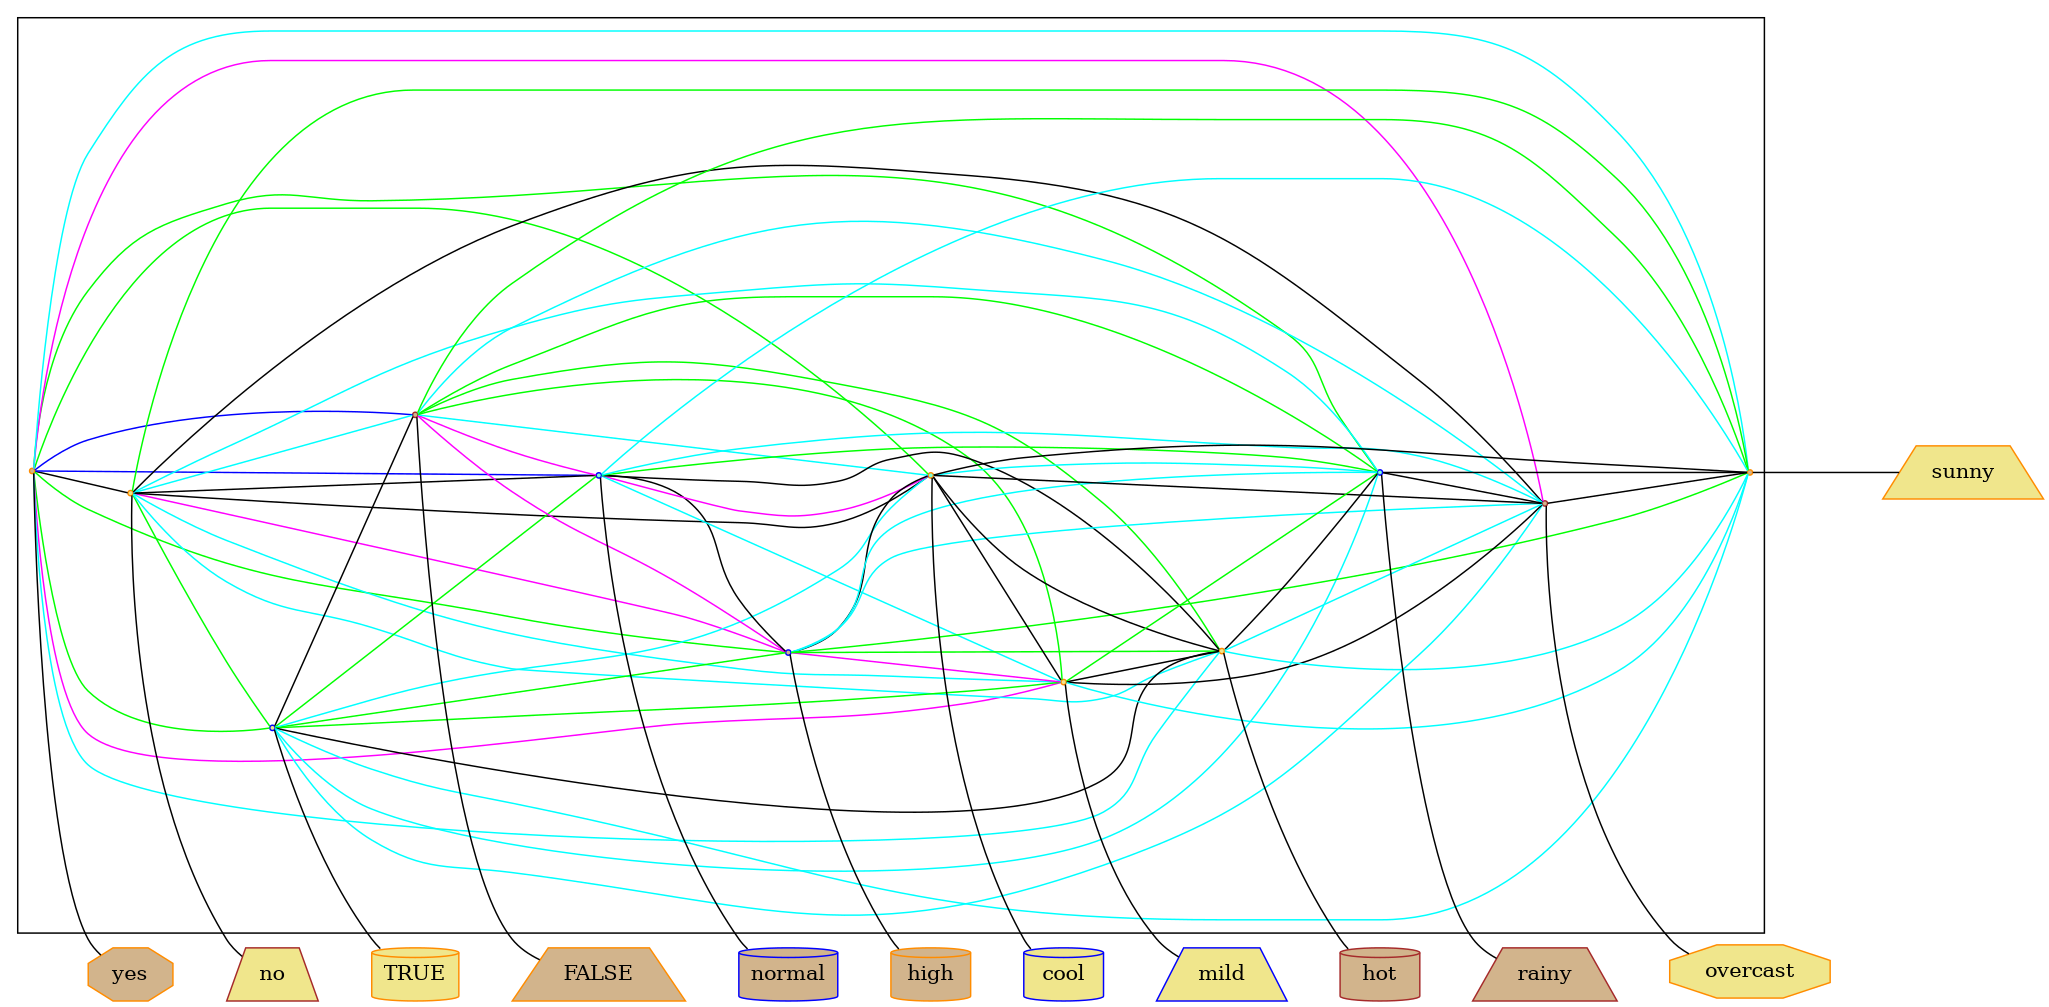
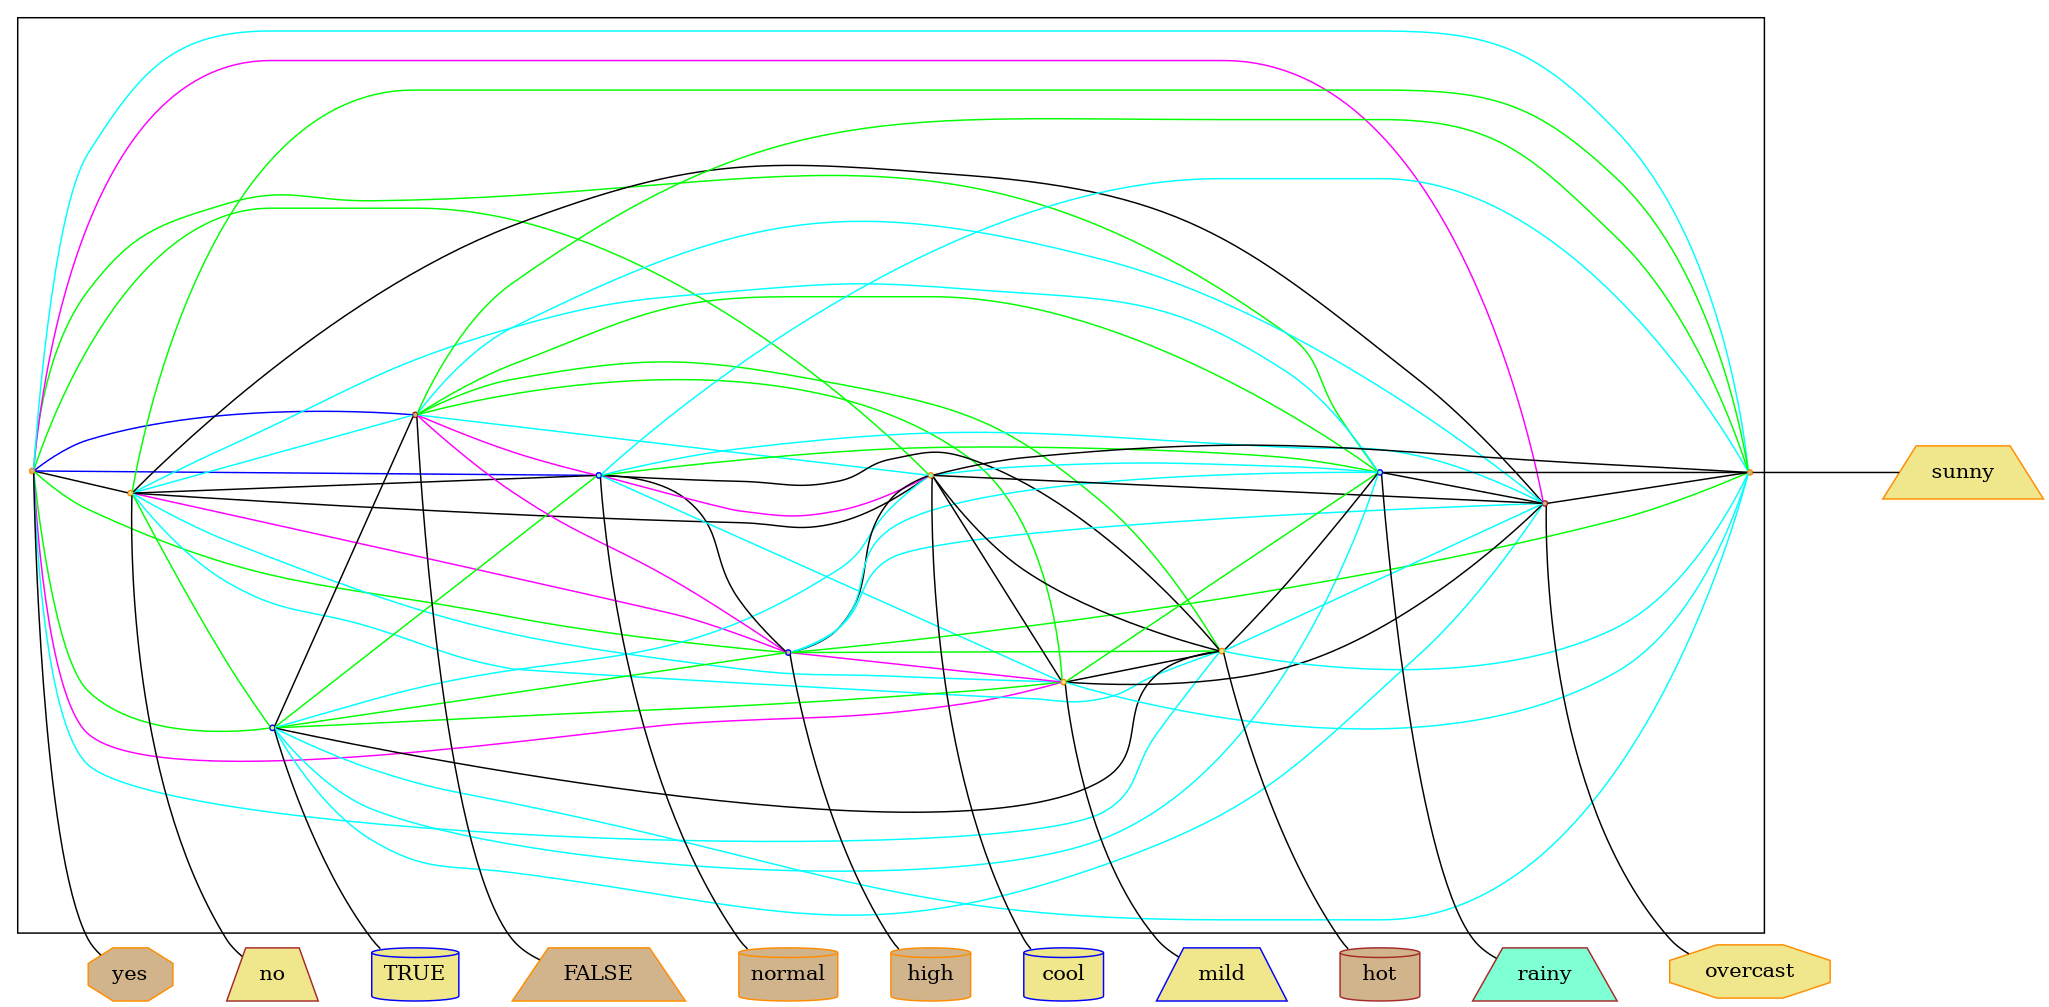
node "TRUE": color darkorange -> blue
node "normal": color blue -> darkorange
node "rainy": fillcolor tan -> aquamarine
